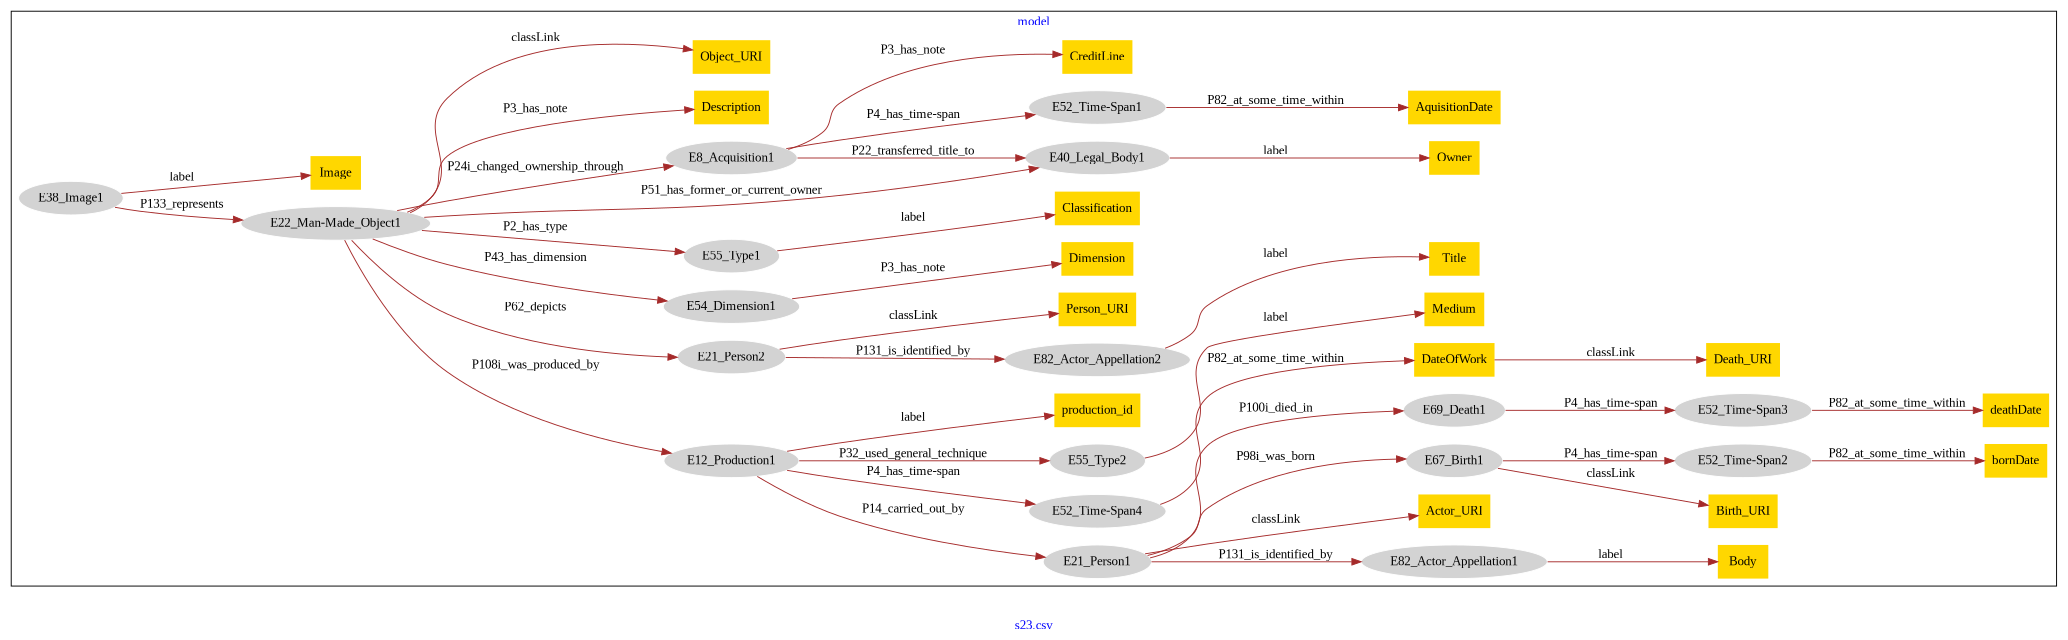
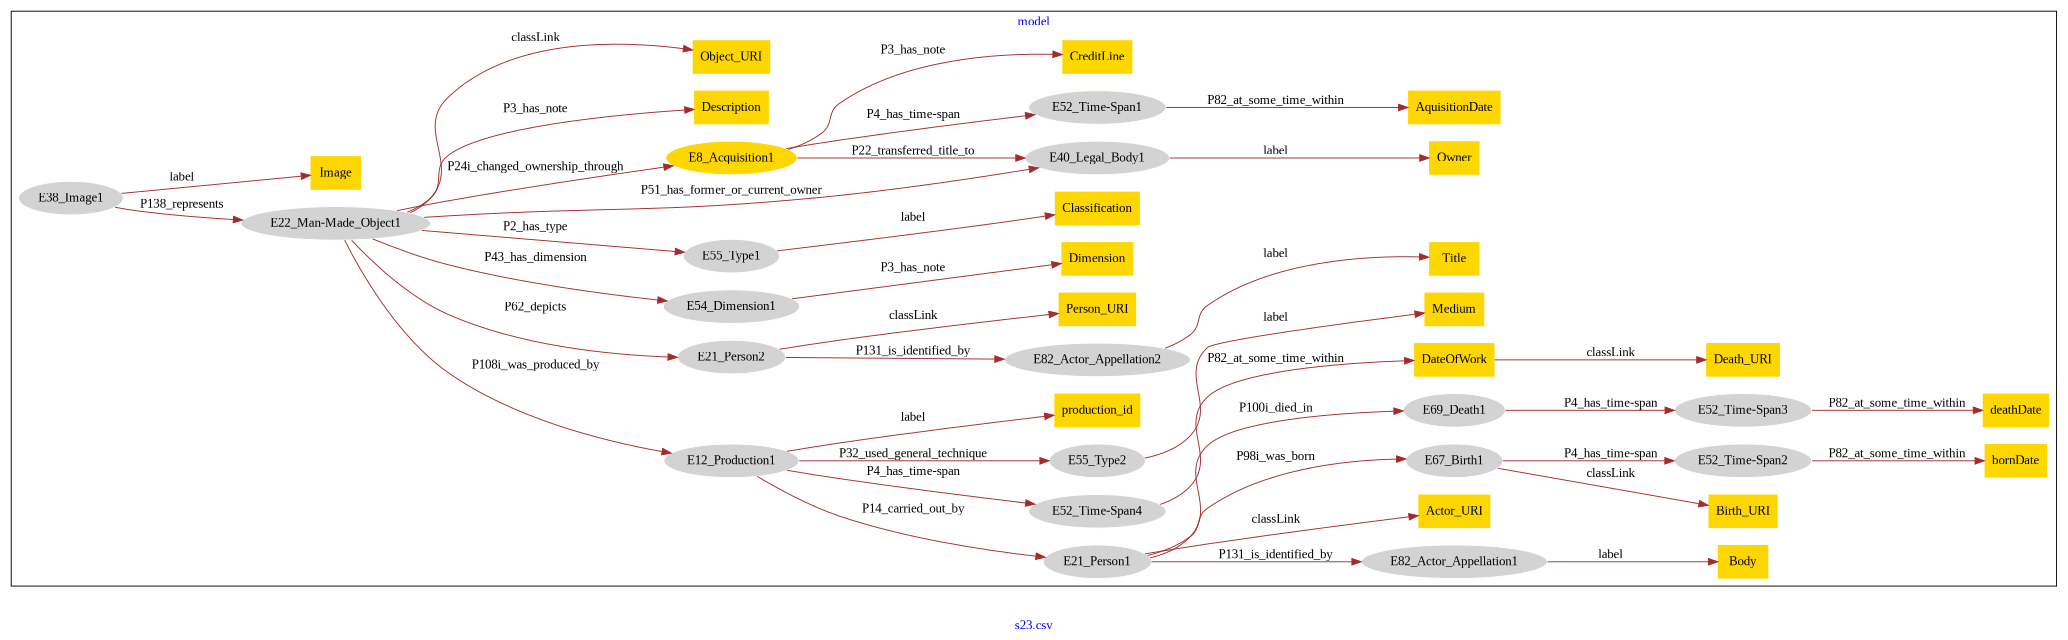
node "E8_Acquisition1": fillcolor lightgray -> gold
edge "E38_Image1" -> "E22_Man-Made_Object1": label "P133_represents" -> "P138_represents"
